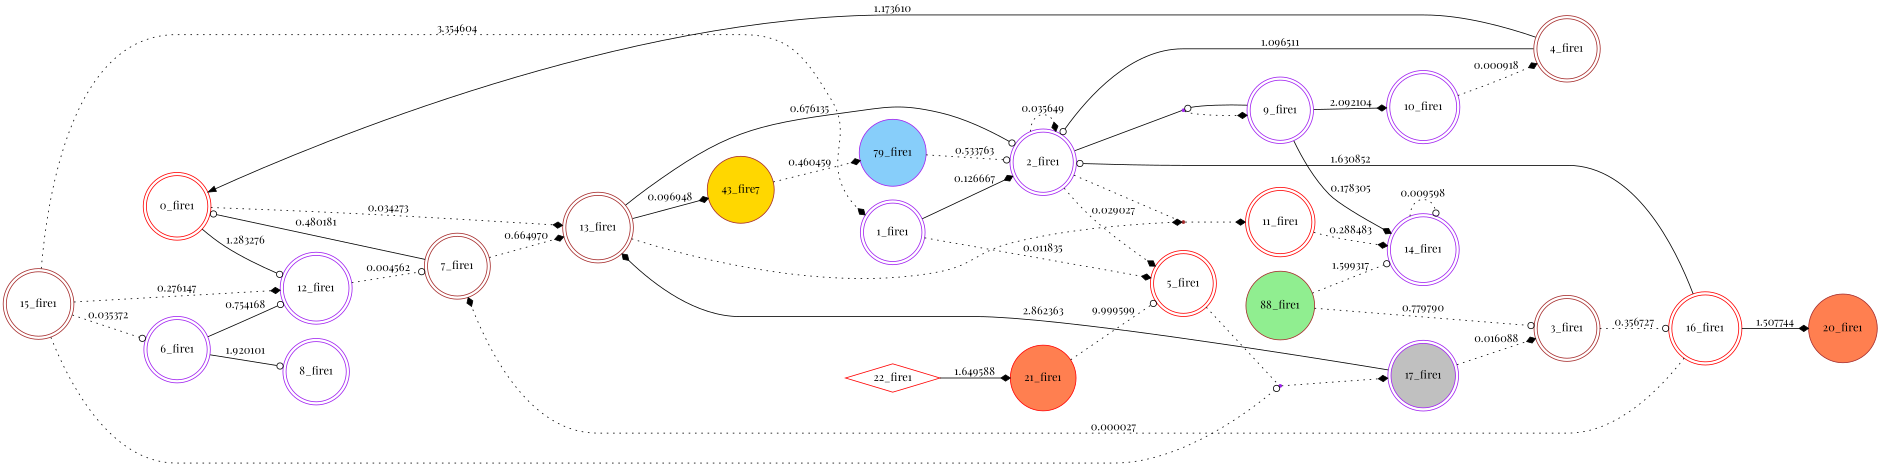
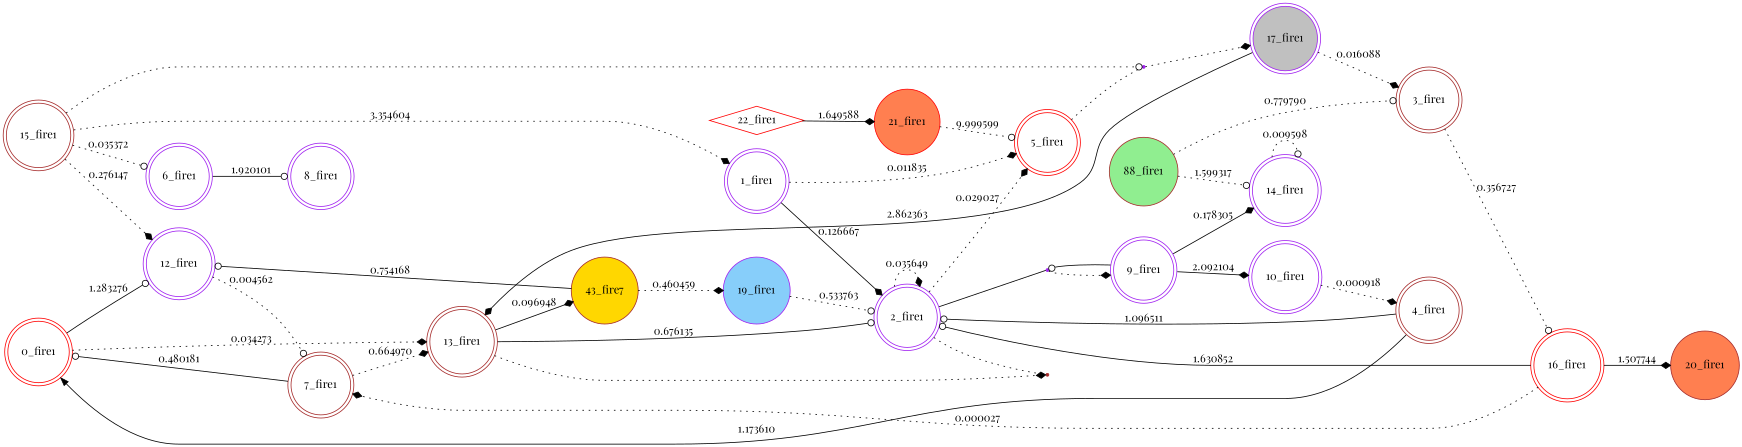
node "79_fire1": label "79_fire1" -> "19_fire1"
node "11_fire1": removed
edge "6_fire1" -> "12_fire1": now "43_fire7" -> "12_fire1"
